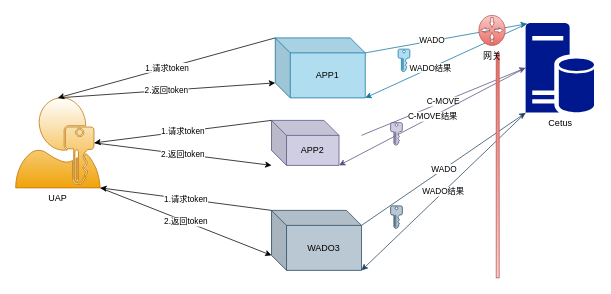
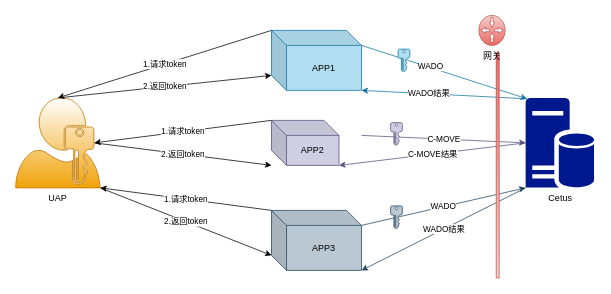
node "APP1": moved (320, 68) -> (316, 60)
node "Cetus": moved (560, 68) -> (560, 143)
node "WADO3": label "WADO3" -> "APP3"
